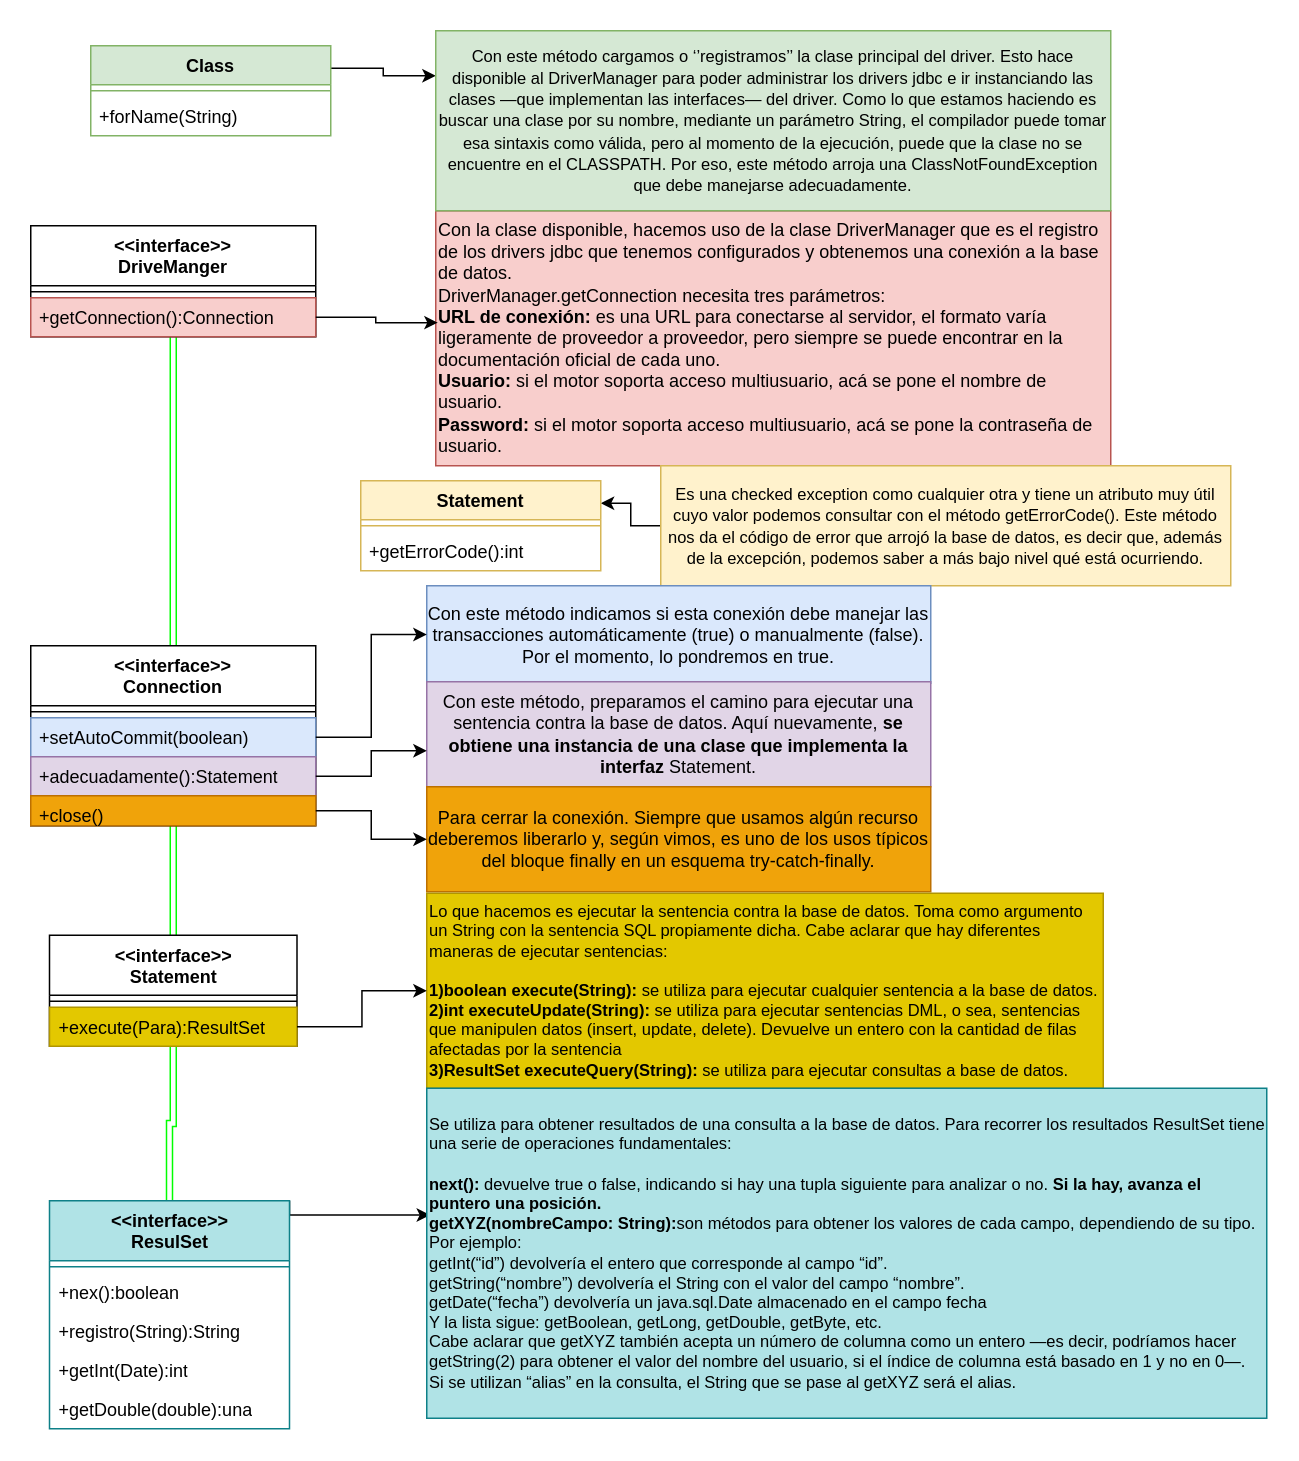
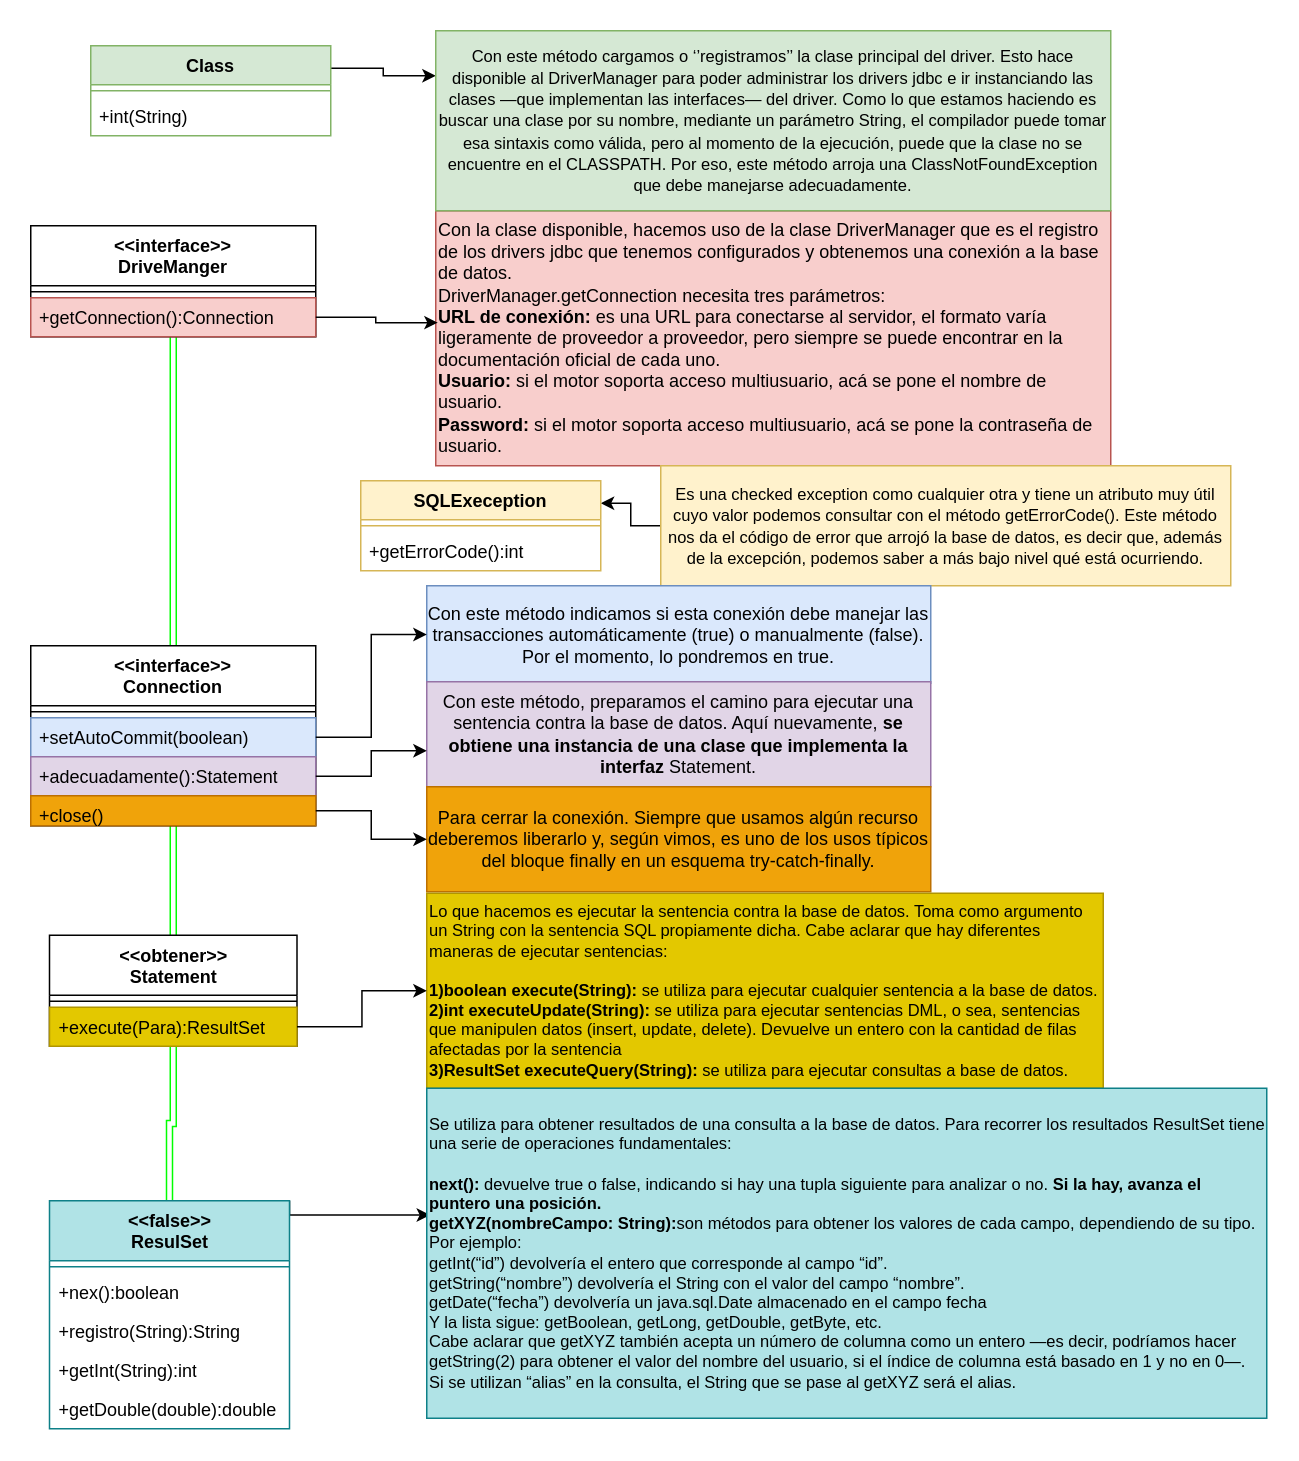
node "+forName(String)": label "+forName(String)" -> "+int(String)"
node "Statement": label "Statement" -> "SQLExeception"
node "<<interface>> Statement": label "<<interface>> Statement" -> "<<obtener>> Statement"
node "<<interface>> ResulSet": label "<<interface>> ResulSet" -> "<<false>> ResulSet"
node "+getInt(Date):int": label "+getInt(Date):int" -> "+getInt(String):int"
node "+getDouble(double):una": label "+getDouble(double):una" -> "+getDouble(double):double"
